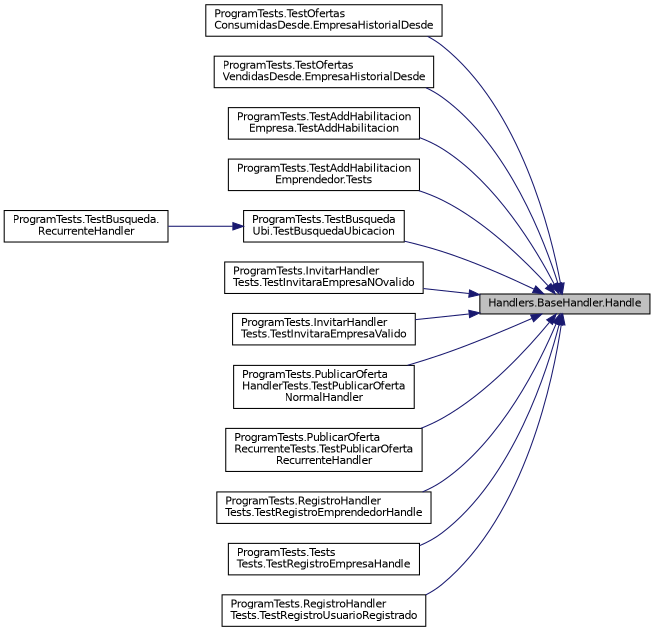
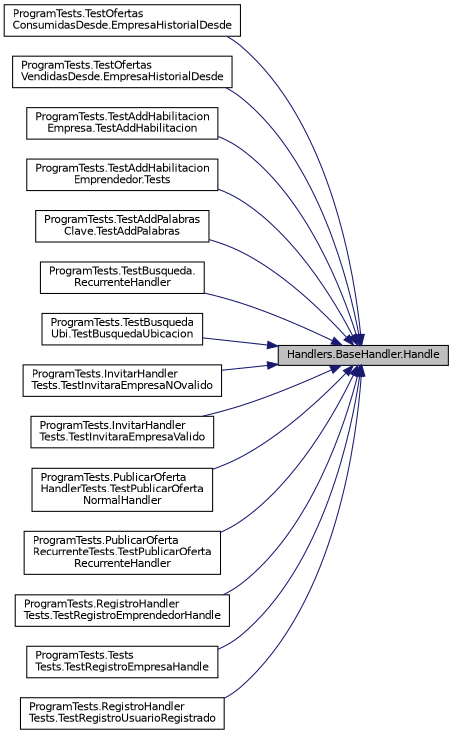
node "ProgramTests.TestAddPalabras Clave.TestAddPalabras": added
edge "ProgramTests.TestBusqueda. RecurrenteHandler" -> "ProgramTests.TestBusqueda Ubi.TestBusquedaUbicacion": now "ProgramTests.TestBusqueda. RecurrenteHandler" -> "Handlers.BaseHandler.Handle"
